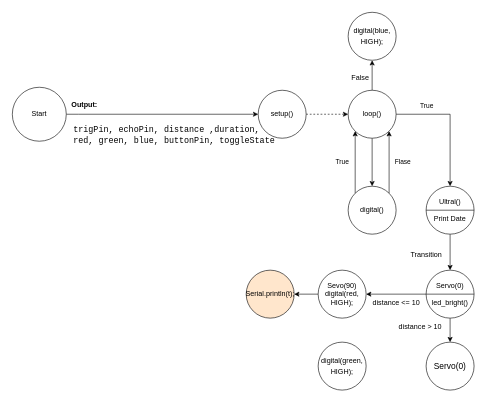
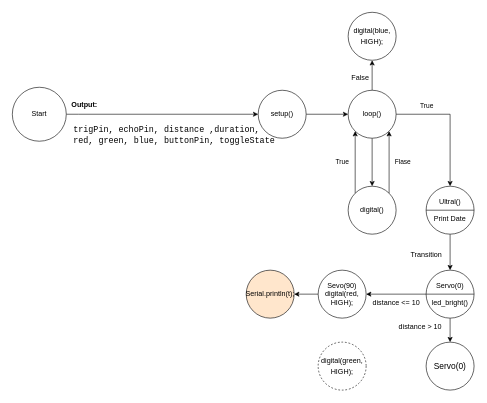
edge "setup()" -> "loop()": style dashed -> solid
node "digital(green, HIGH);": style solid -> dashed
